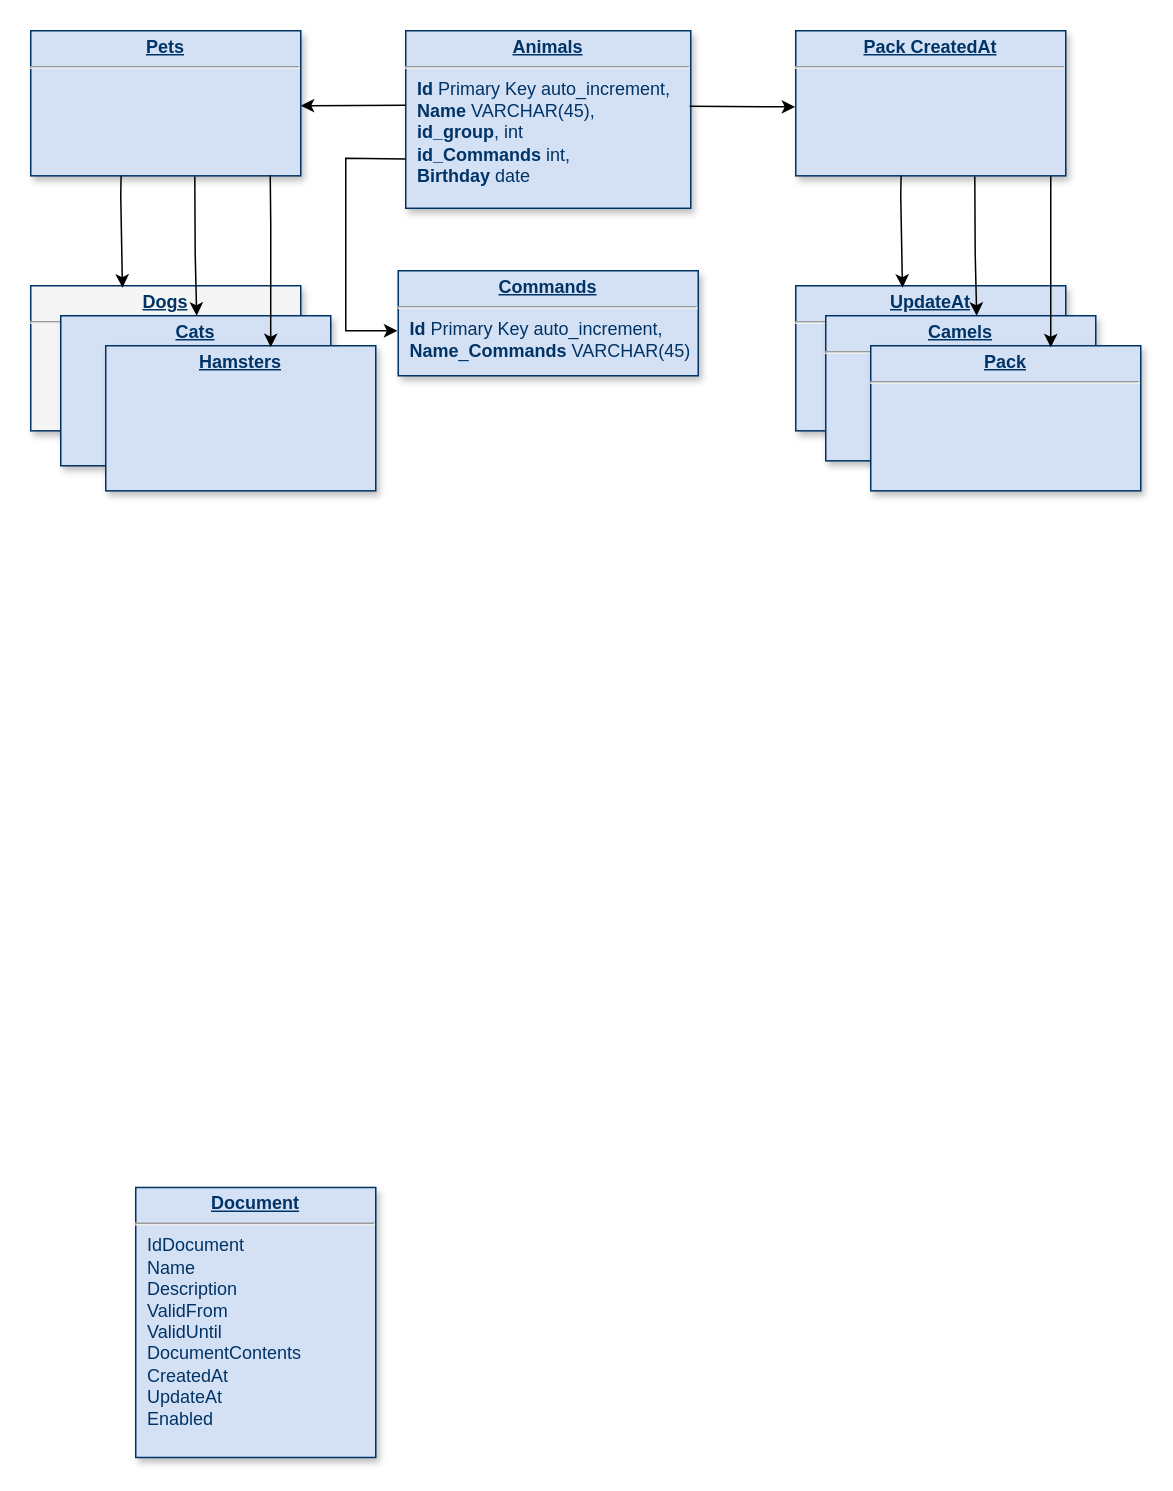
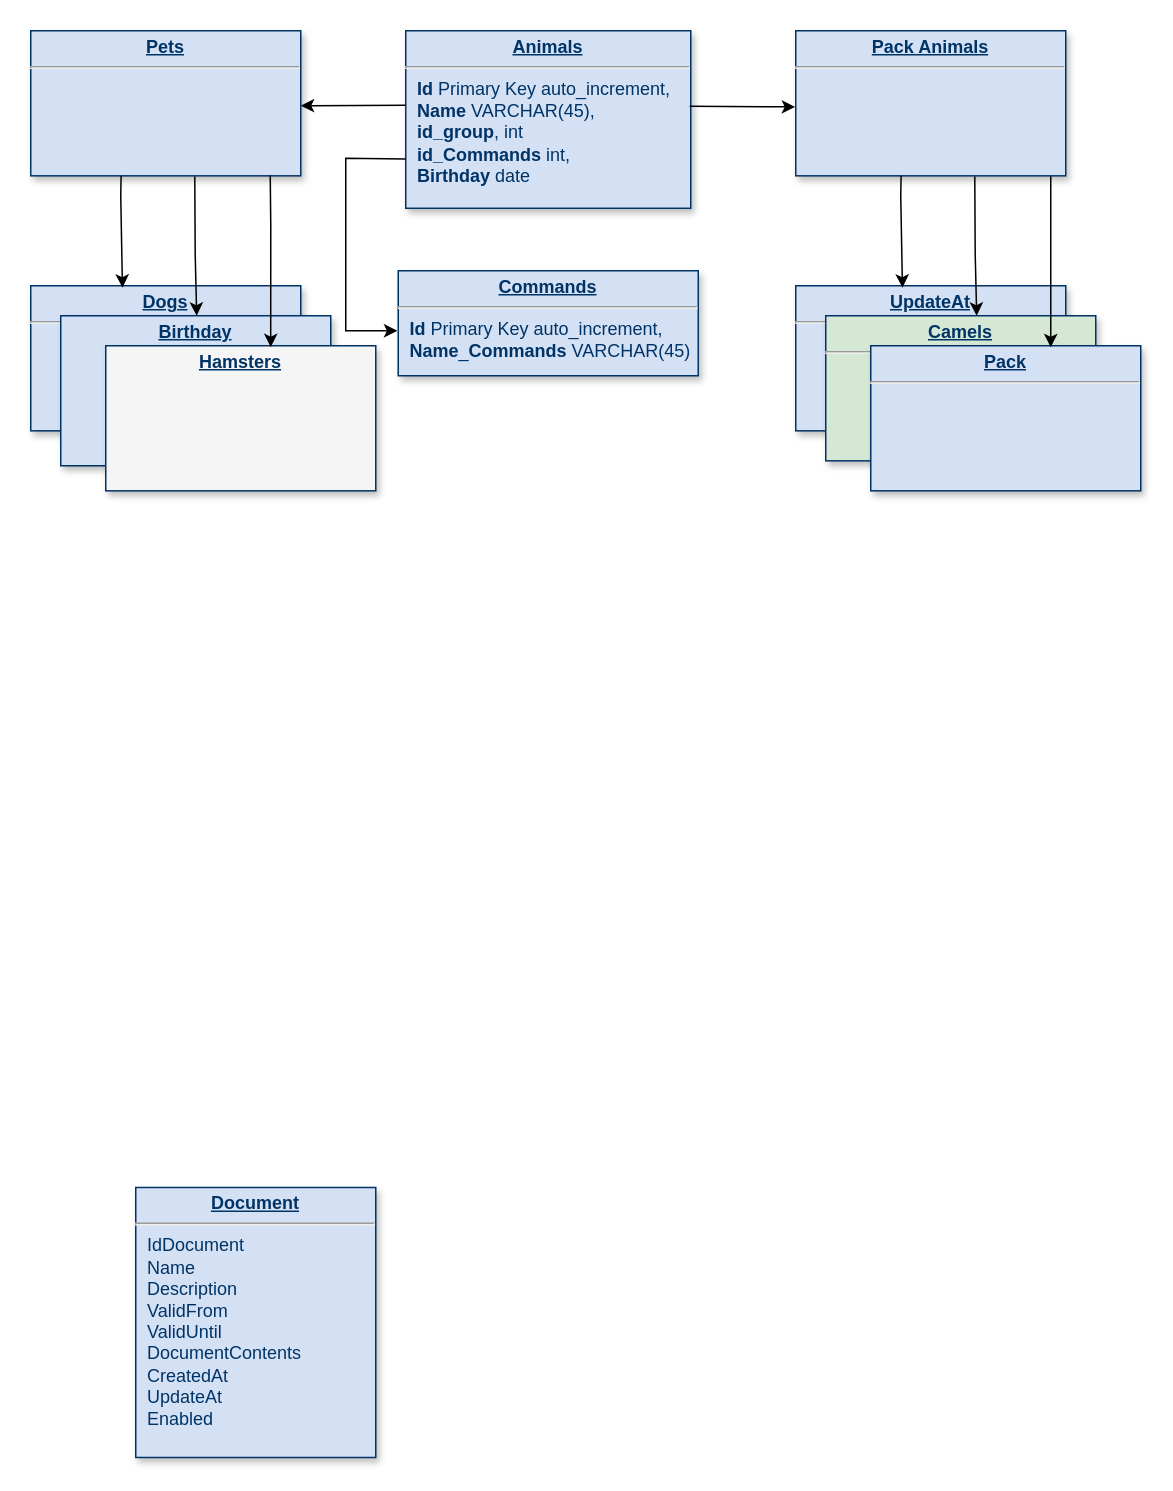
node "Pack CreatedAt": label "Pack CreatedAt" -> "Pack Animals"
node "Dogs": fillcolor #f5f5f5 -> #d4e1f5
node "Cats": label "Cats" -> "Birthday"
node "Camels": fillcolor #d4e1f5 -> #d5e8d4
node "Hamsters": fillcolor #d4e1f5 -> #f5f5f5
